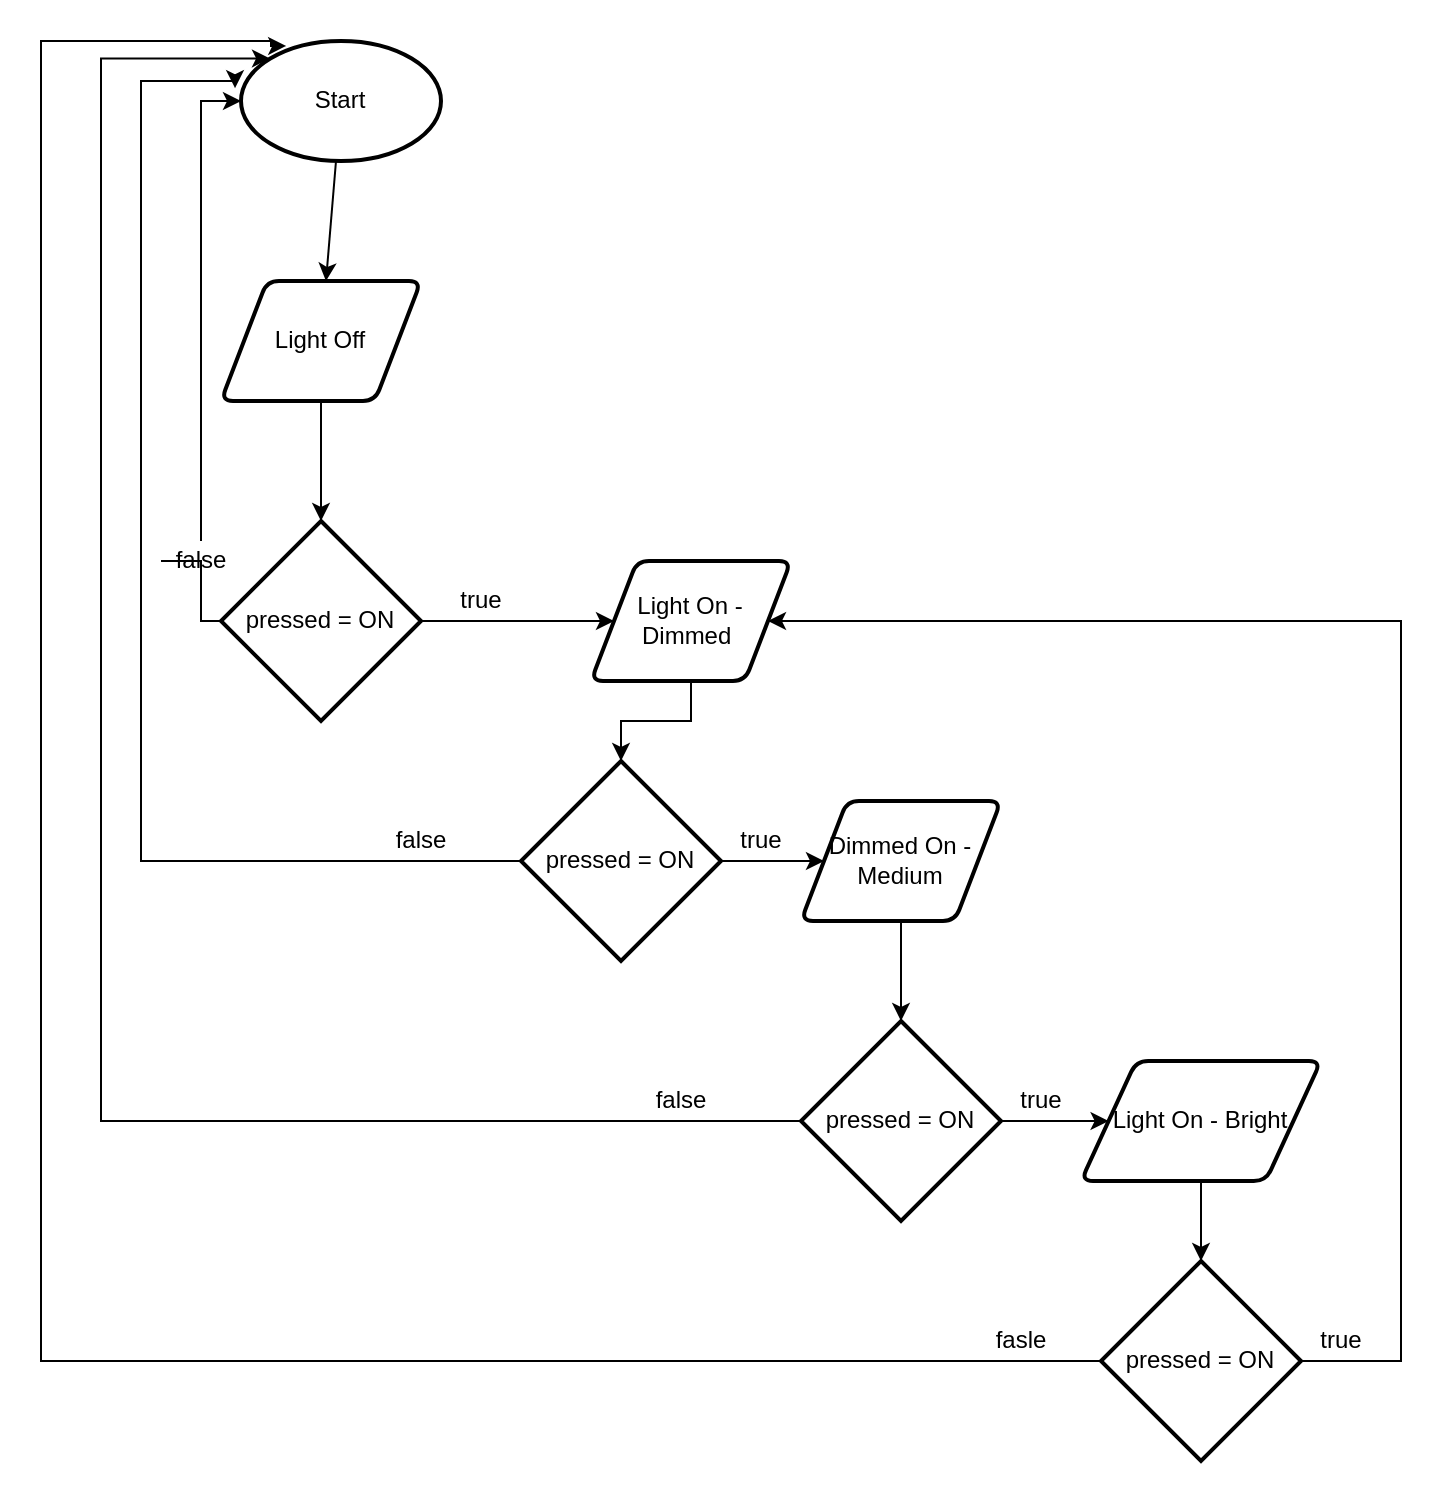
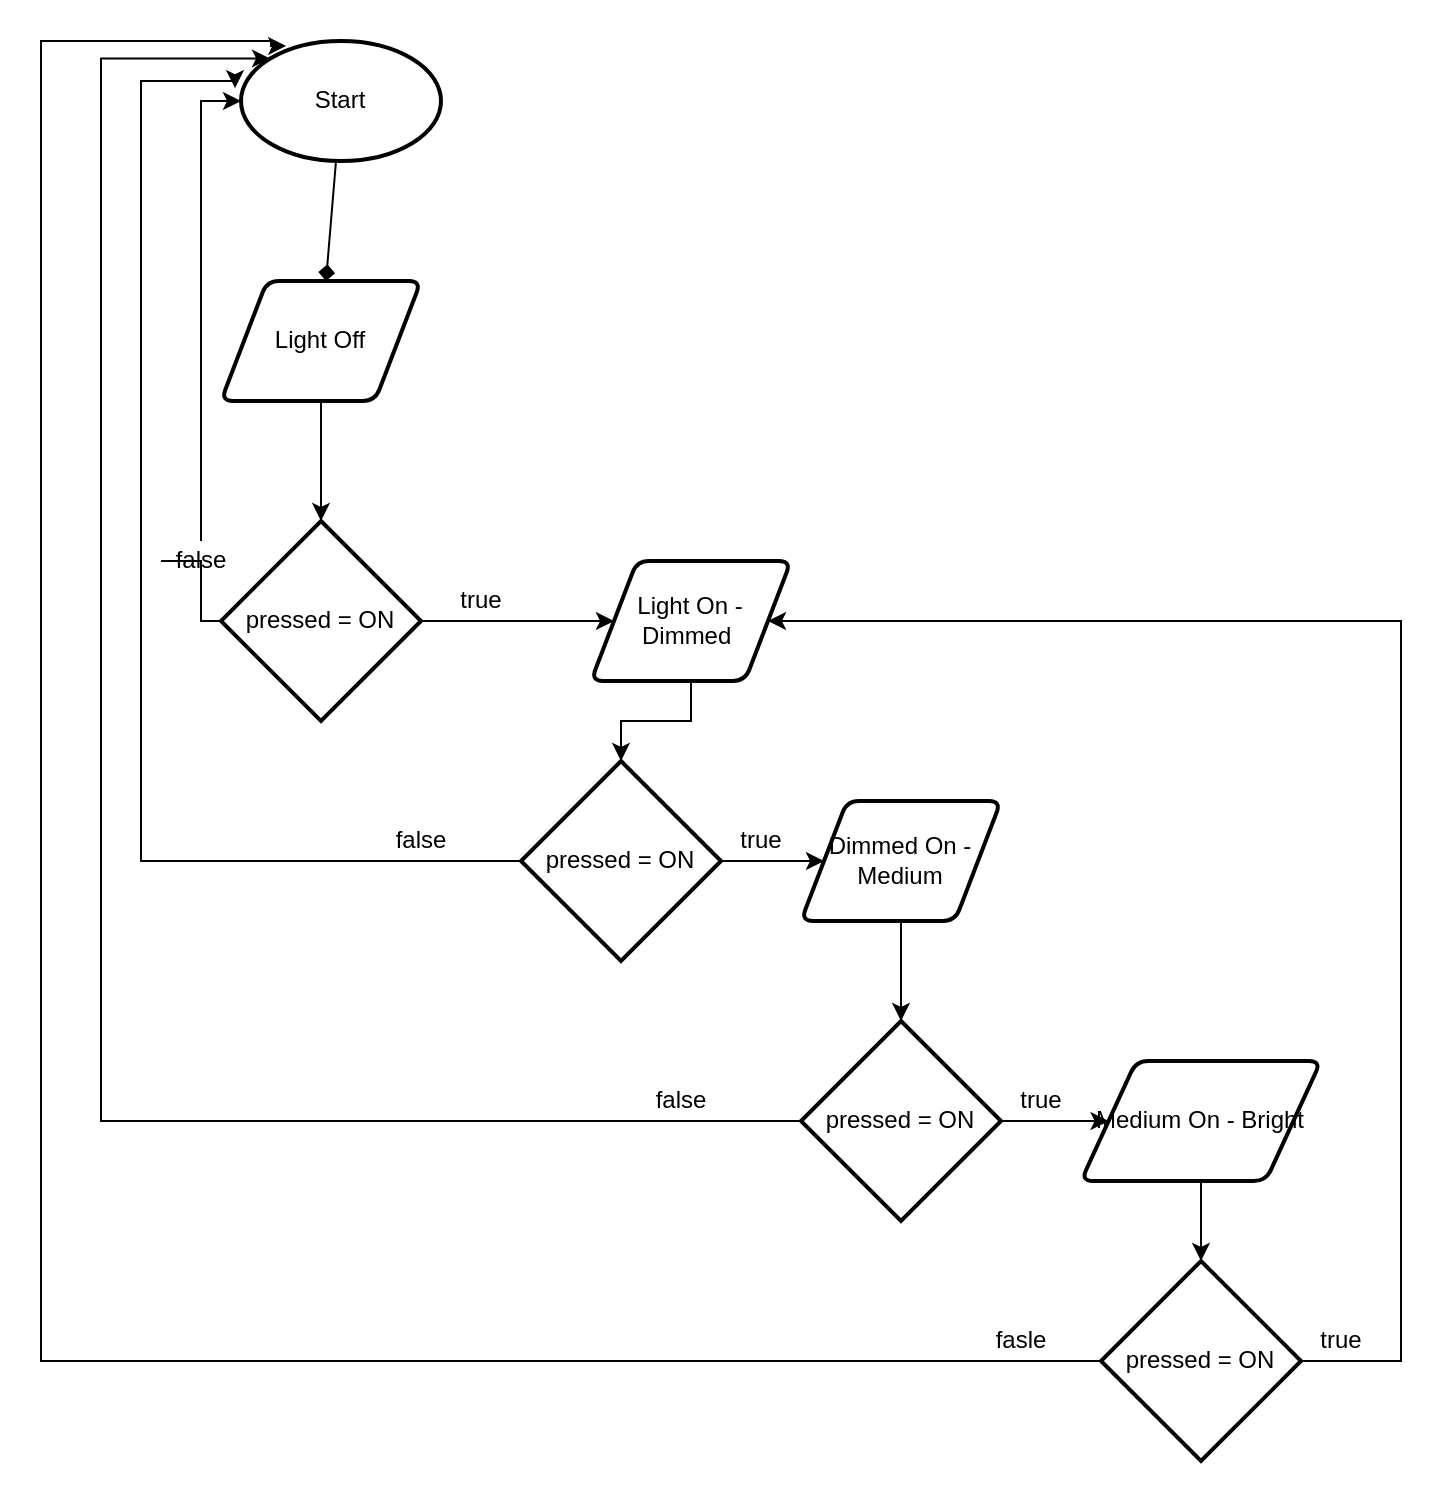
edge "Start" -> "Light Off": arrowhead classic -> diamond
node "Light On - Bright": label "Light On - Bright" -> "Medium On - Bright"
